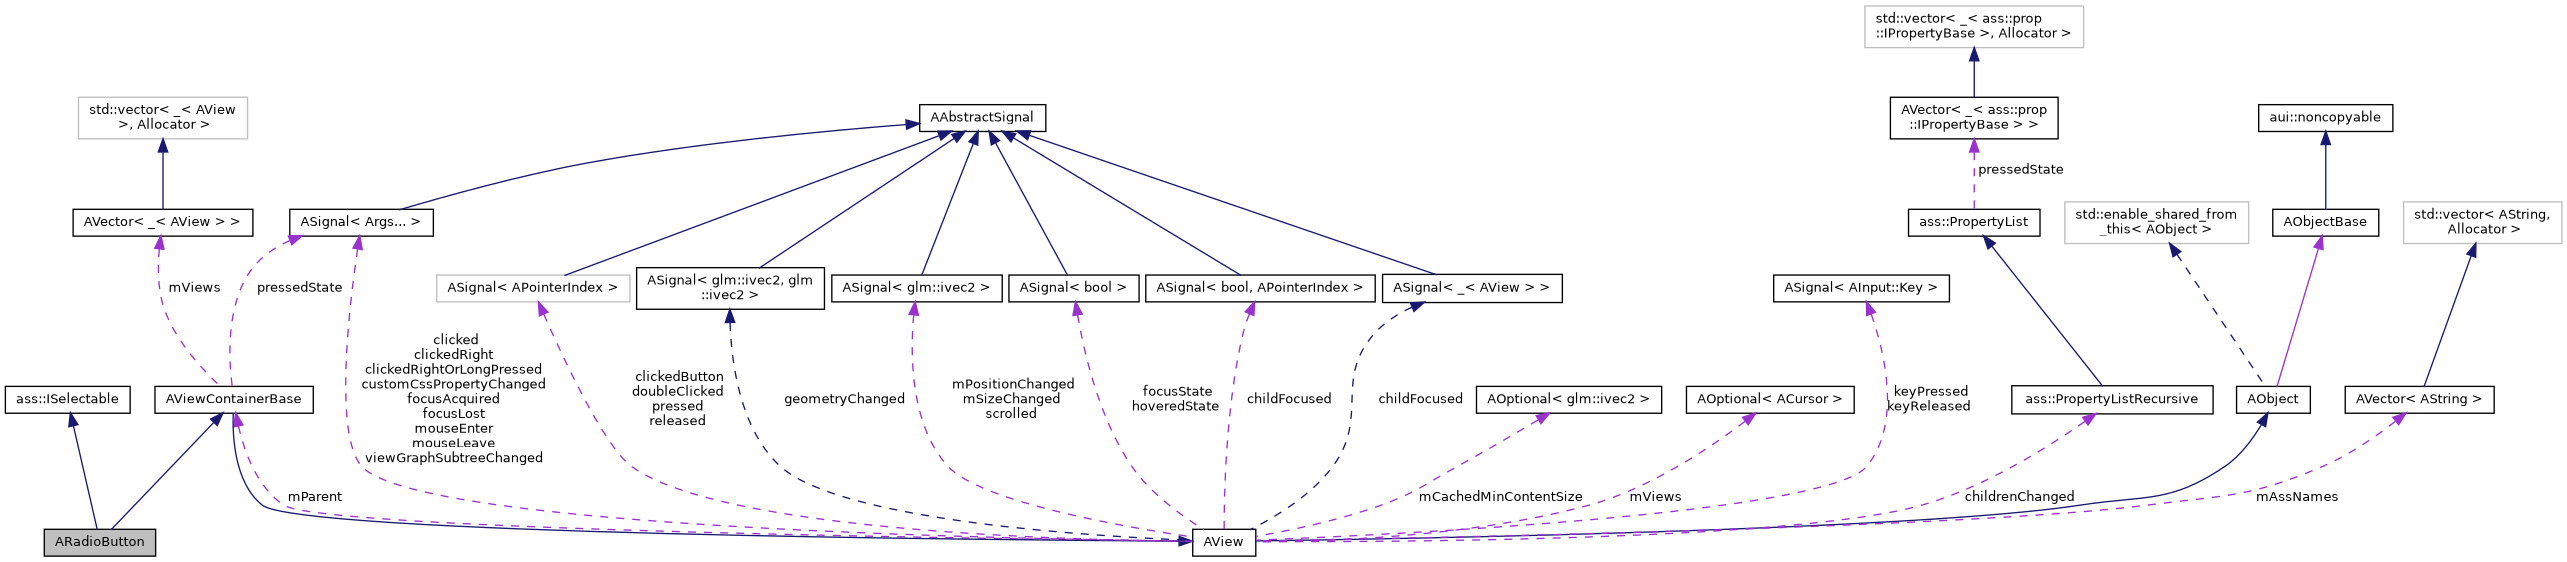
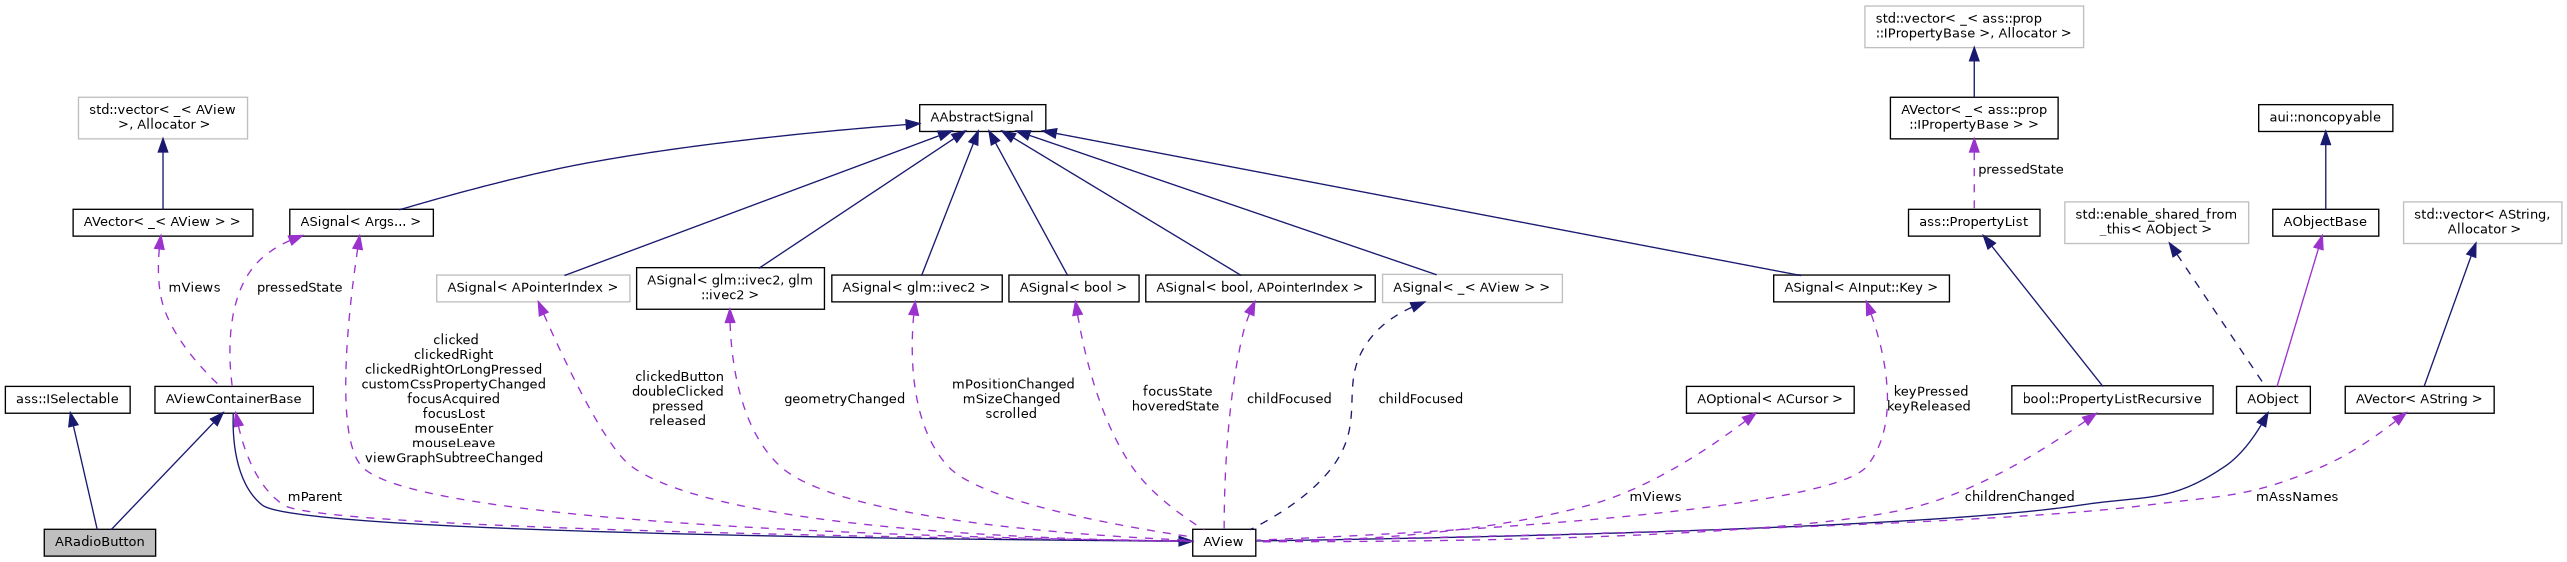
edge "ASignal< AInput::Key >" -> "AAbstractSignal": added
node "ASignal< _< AView > >": color black -> grey75
node "AOptional< glm::ivec2 >": removed
node "ass::PropertyListRecursive": label "ass::PropertyListRecursive" -> "bool::PropertyListRecursive"
edge "AView" -> "ASignal< glm::ivec2, glm ::ivec2 >": color midnightblue -> darkorchid3
